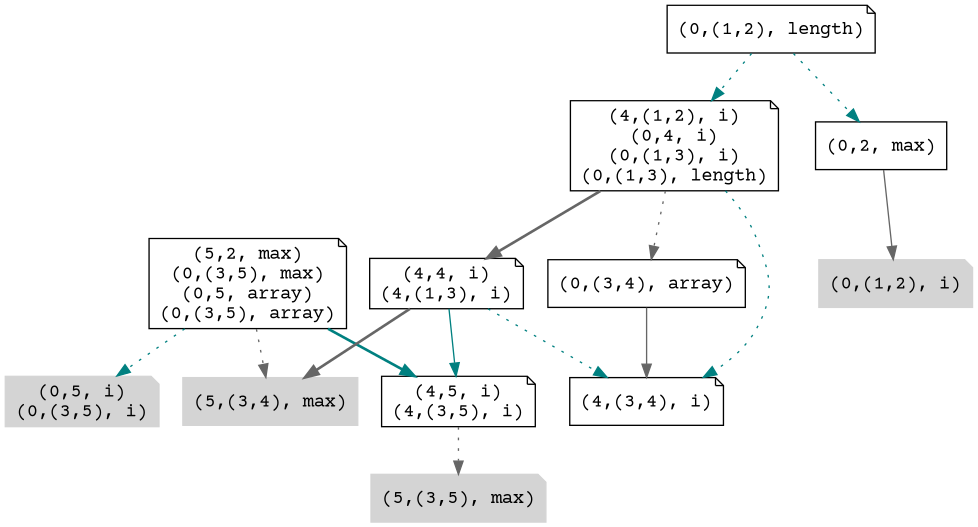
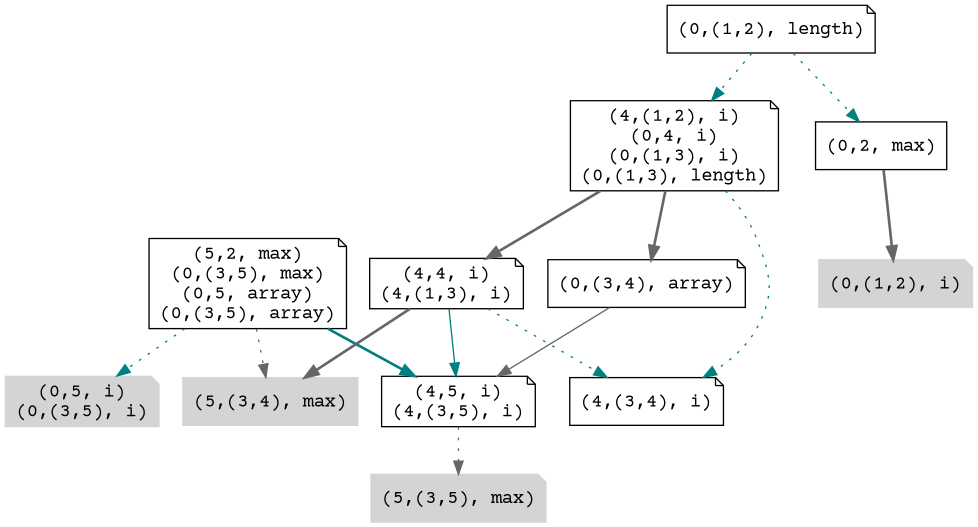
edge "(0,2, max)" -> "(0,(1,2), i)": style solid -> bold
edge "(4,(1,2), i) (0,4, i) (0,(1,3), i) (0,(1,3), length)" -> "(0,(3,4), array)": style dotted -> bold
edge "(0,(3,4), array)" -> "(4,(3,4), i)": now "(0,(3,4), array)" -> "(4,5, i) (4,(3,5), i)"
